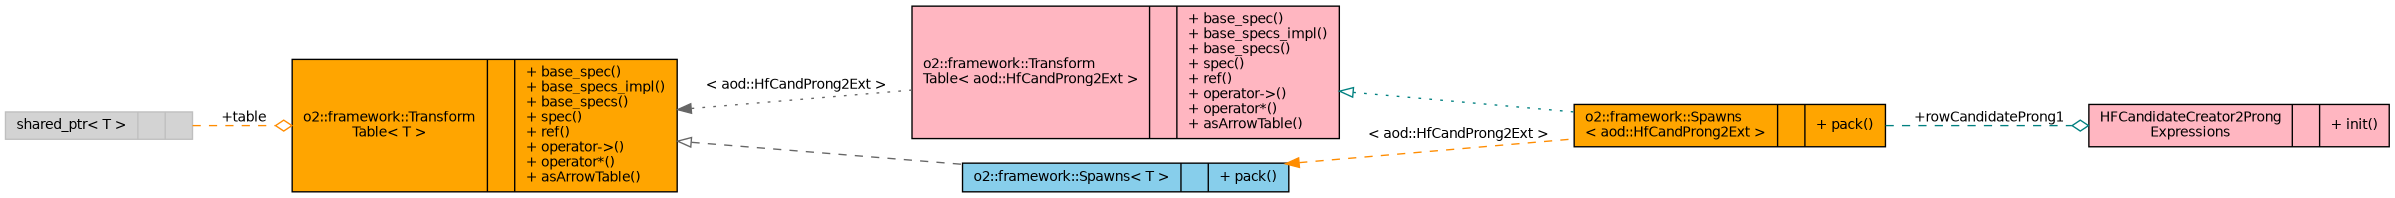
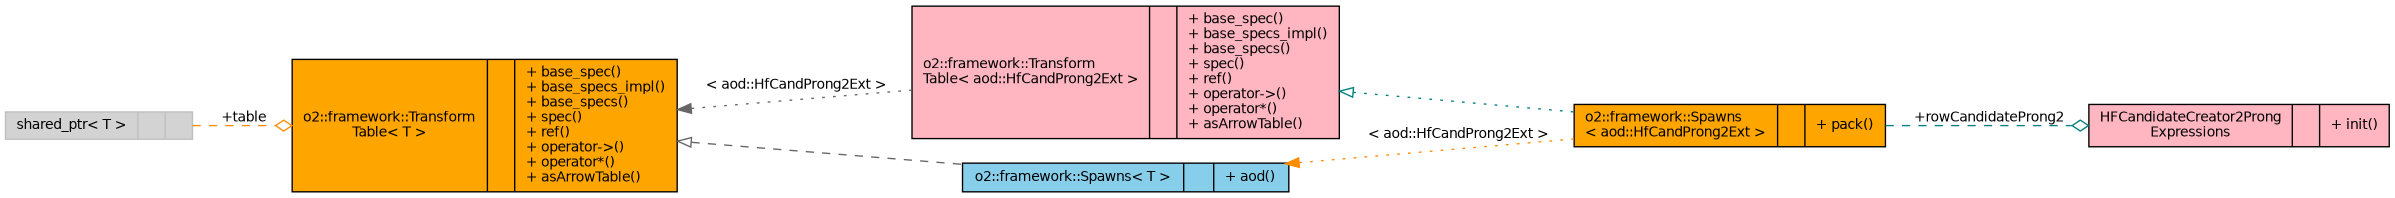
edge "o2::framework::Spawns" -> "HFCandidateCreator2Prong": label " +rowCandidateProng1" -> " +rowCandidateProng2"
edge "o2::framework::Spawns" -> "o2::framework::Spawns< T >": style dashed -> dotted
node "o2::framework::Spawns< T >": text "+ pack()" -> "+ aod()"
